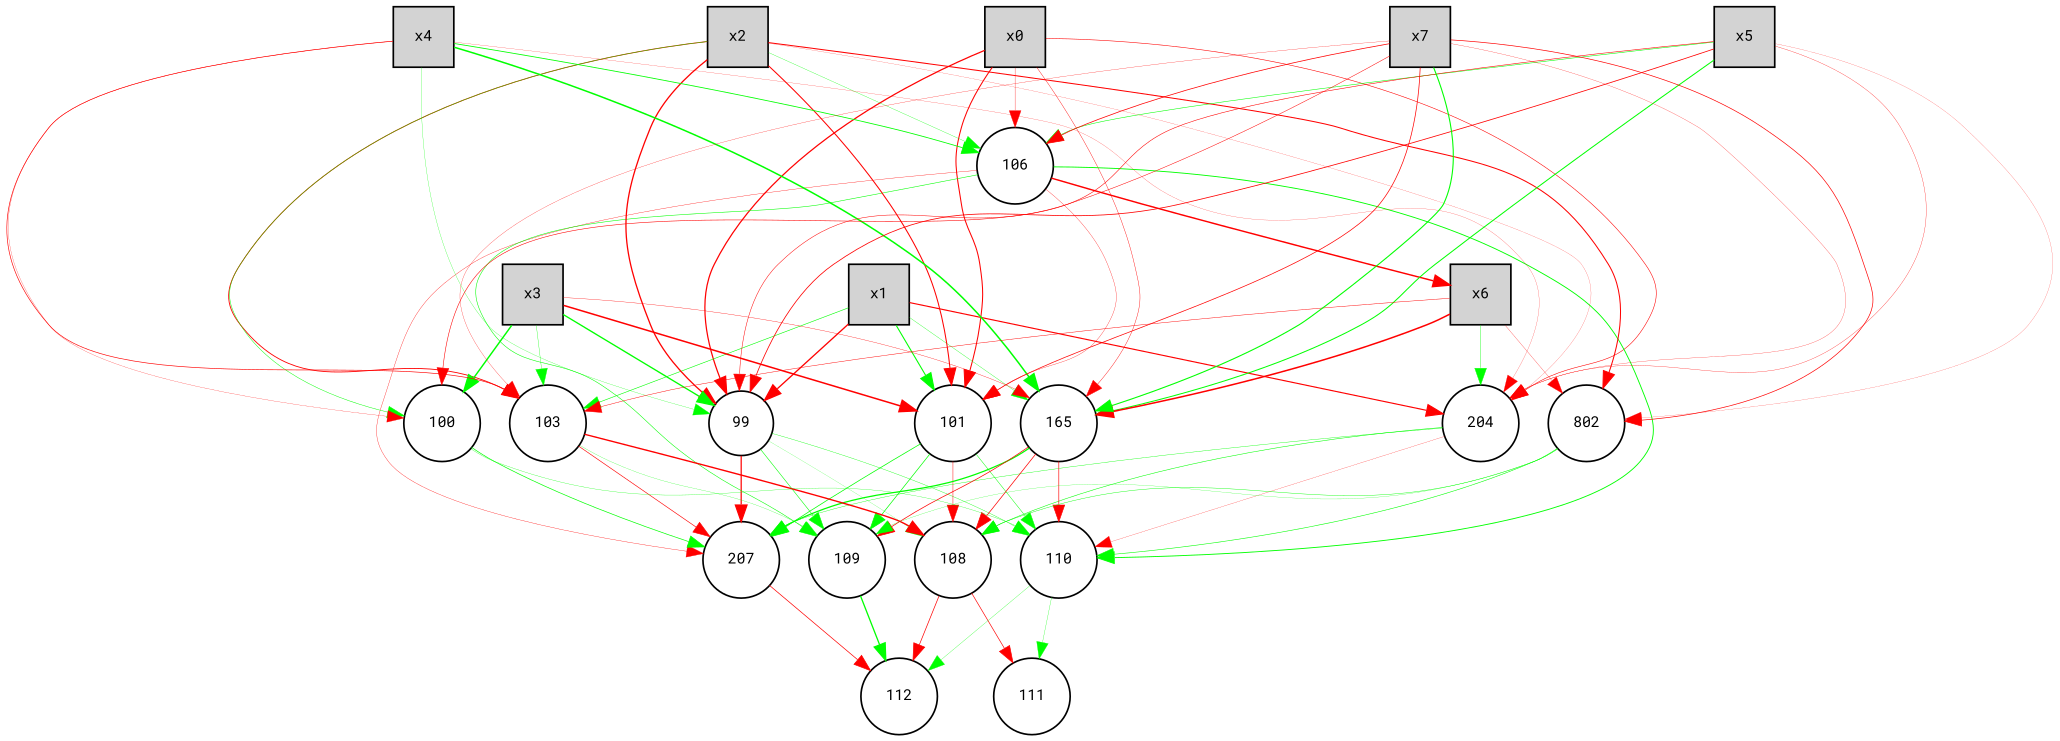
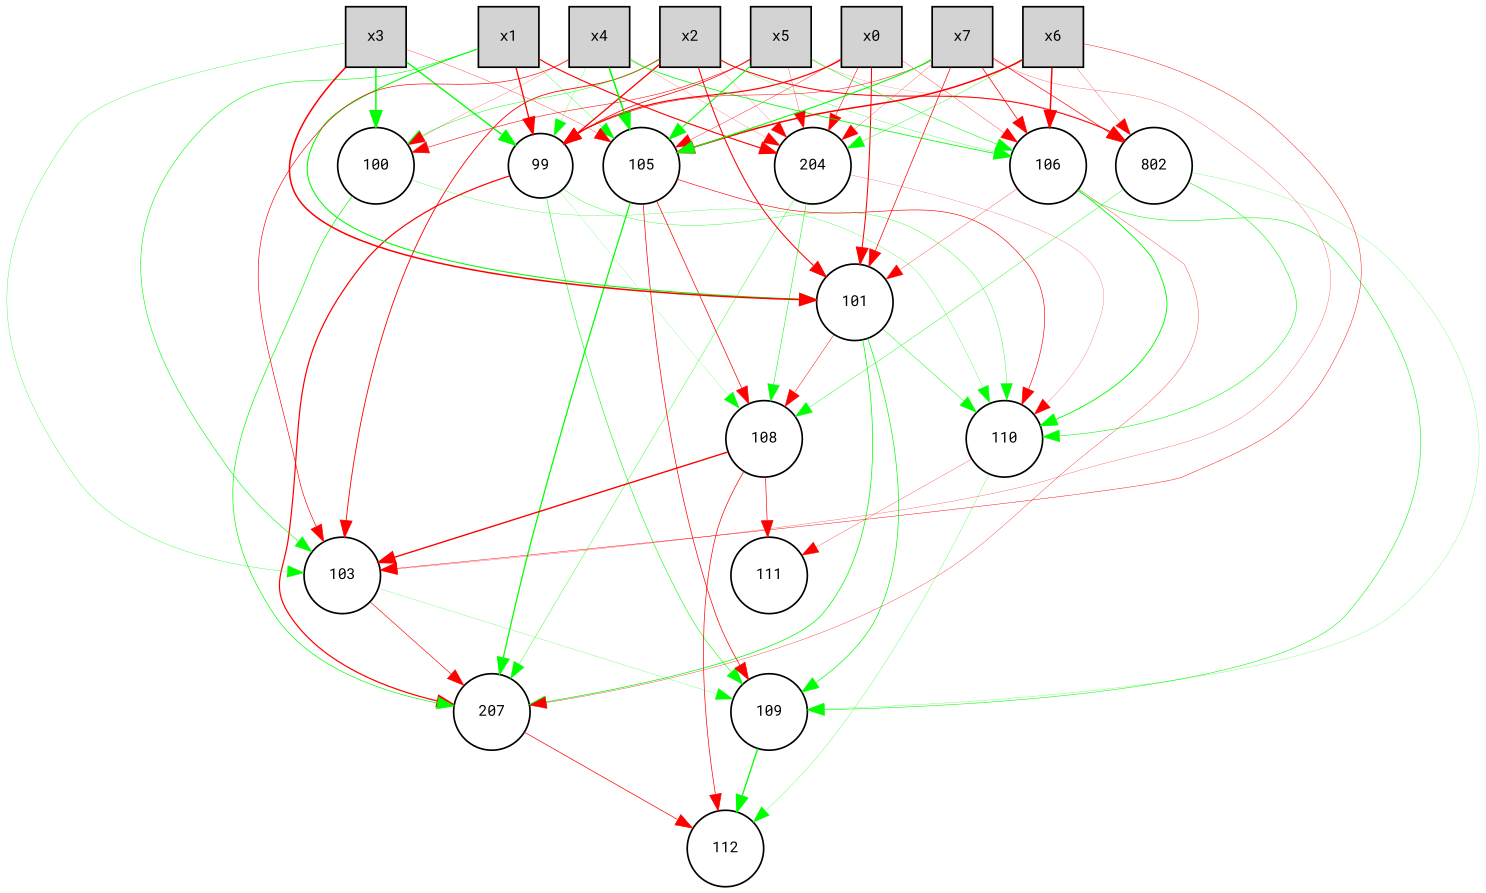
edge "106" -> "x6": reversed
node "165": label "165" -> "105"
edge "103" -> "108": reversed
edge "110" -> "111": color green -> red
